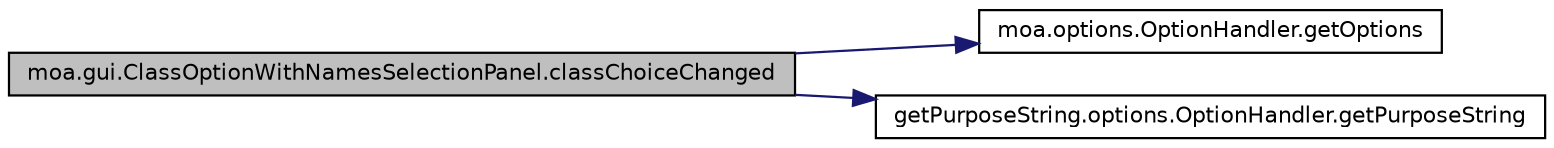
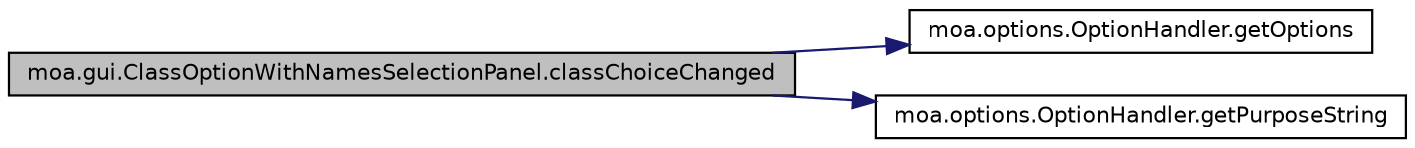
node "getPurposeString.options.OptionHandler.getPurposeString": label "getPurposeString.options.OptionHandler.getPurposeString" -> "moa.options.OptionHandler.getPurposeString"
